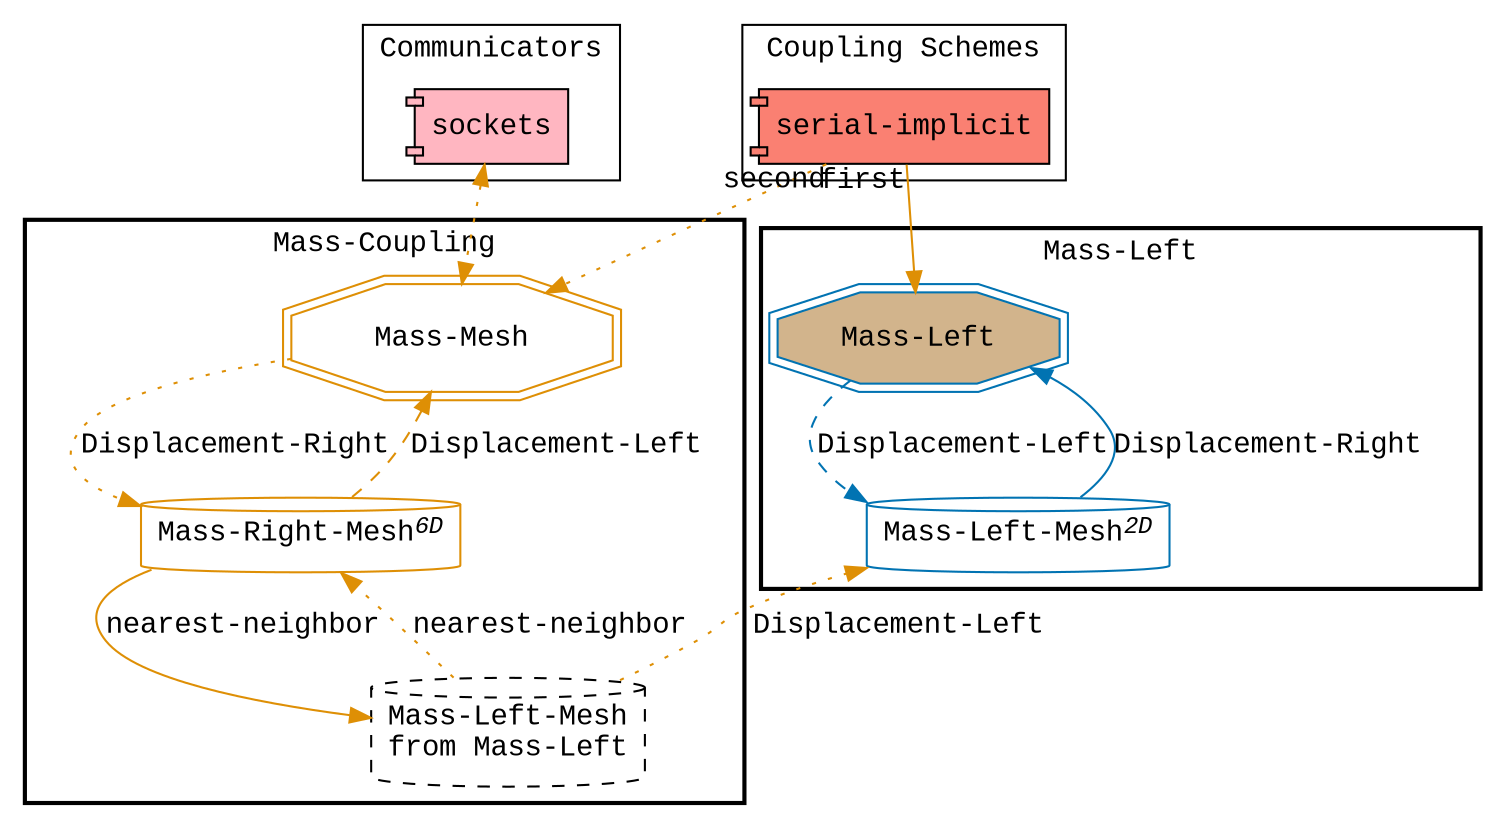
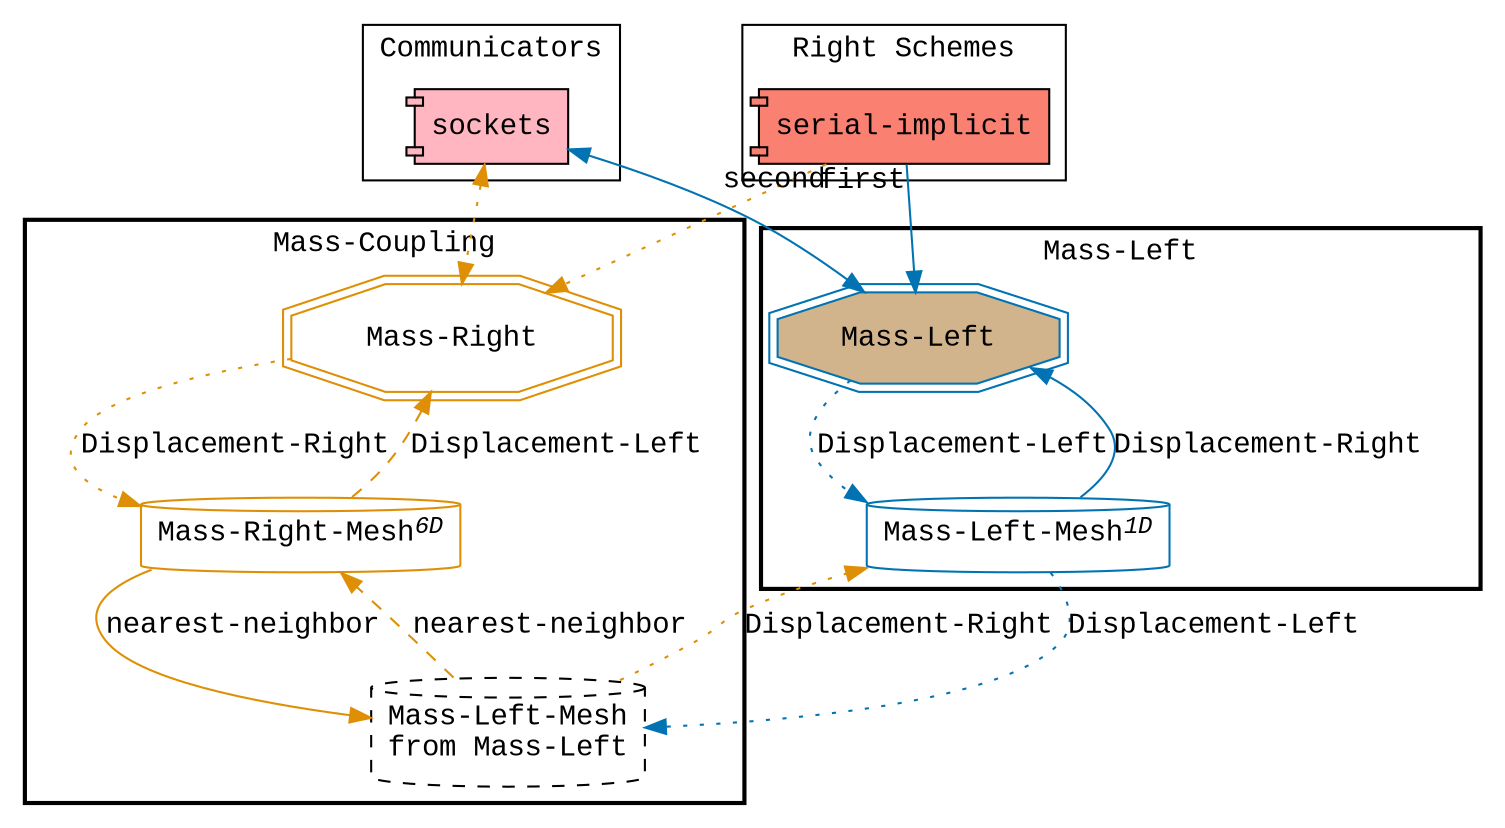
cluster "Coupling Schemes": label "Coupling Schemes" -> "Right Schemes"
edge "sockets" -- "Mass-Left": added
edge "serial-implicit" -> "Mass-Left": color #de8f05 -> #0173b2
node "Mass-Mesh": label "Mass-Mesh" -> "Mass-Right"
edge "Mass-Left" -> "Mass-Left-Mesh": style dashed -> dotted
node "Mass-Left-Mesh": text "2D" -> "1D"
edge "Mass-Left-Mesh from Mass-Left" -> "Mass-Left-Mesh": label "Displacement-Left" -> "Displacement-Right"
edge "Mass-Left-Mesh from Mass-Left" -> "Mass-Right-Mesh": style dotted -> dashed
edge "Mass-Left-Mesh" -> "Mass-Left-Mesh from Mass-Left": added, label "Displacement-Left"
